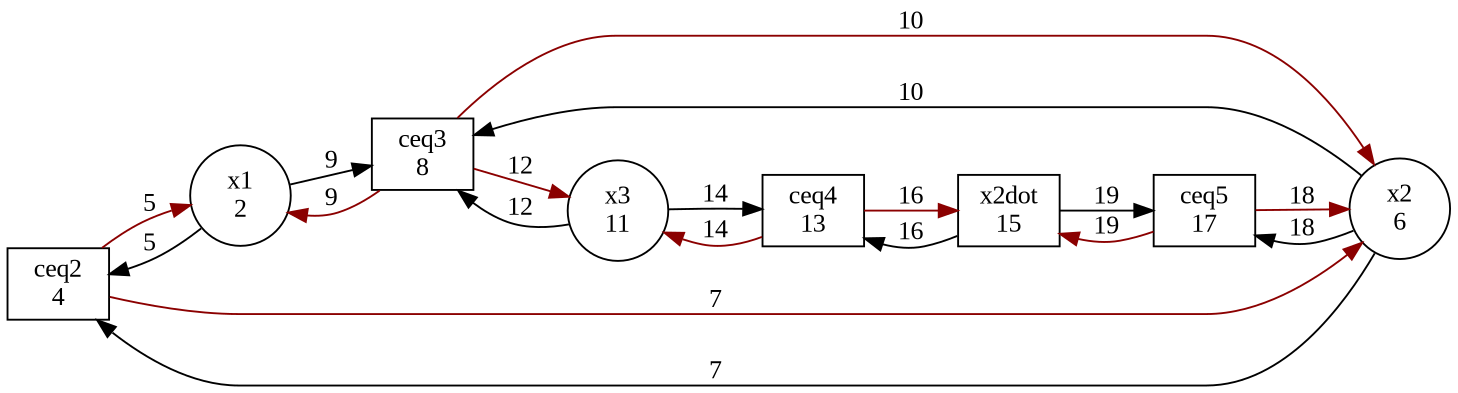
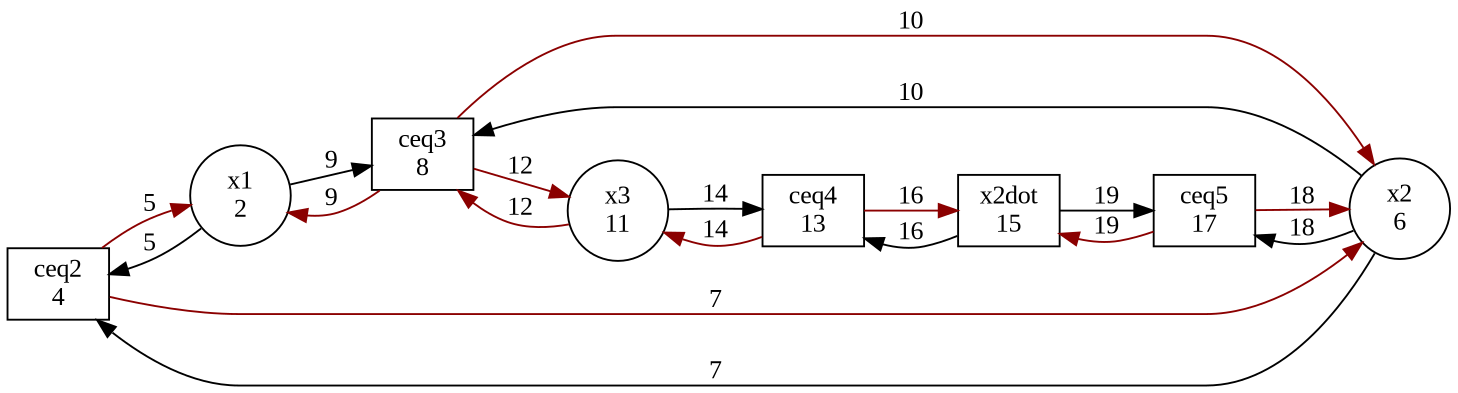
edge "x3 11" -> "ceq3 8": color black -> red4
